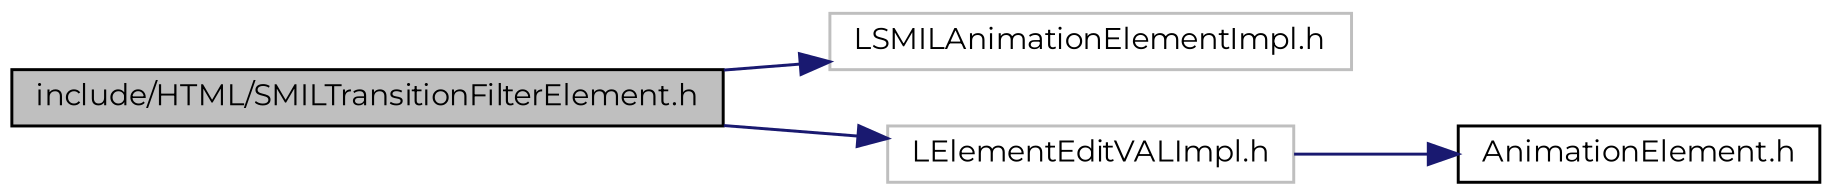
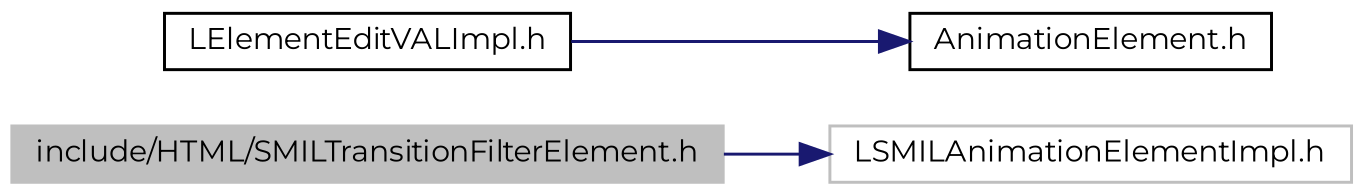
node "include/HTML/SMILTransitionFilterElement.h": color black -> grey75
edge "include/HTML/SMILTransitionFilterElement.h" -> "LElementEditVALImpl.h": removed
node "LElementEditVALImpl.h": color grey75 -> black
